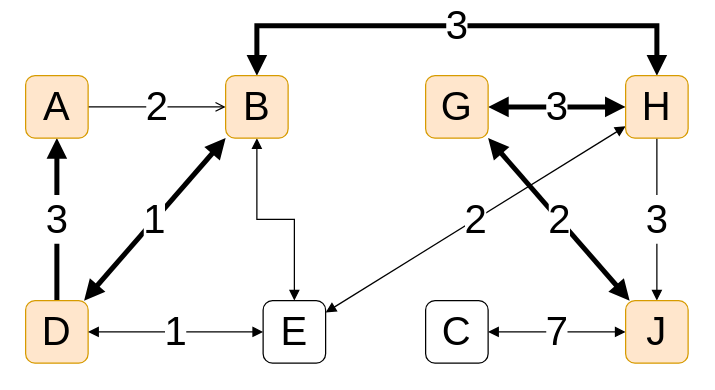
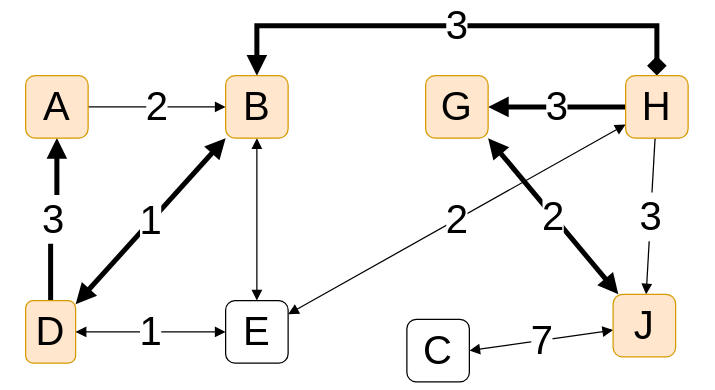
edge "B" -- "H": arrowhead block -> diamond
edge "A" -> "B": arrowhead open -> block
edge "G" -- "H": arrowhead block -> none
node "D": size 63x63 -> 50x63
node "E": moved (294, 332) -> (257, 332)
node "C": moved (457, 332) -> (438, 351)
node "J": moved (657, 332) -> (644, 326)
